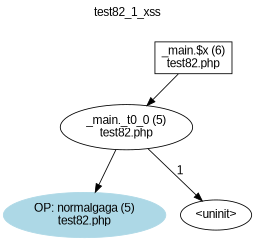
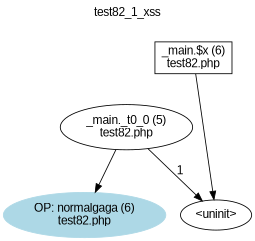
edge "_main.$x (6) test82.php" -> "_main._t0_0 (5) test82.php": now "_main.$x (6) test82.php" -> "<uninit>"
node "OP: normalgaga (5) test82.php": label "OP: normalgaga (5) test82.php" -> "OP: normalgaga (6) test82.php"
